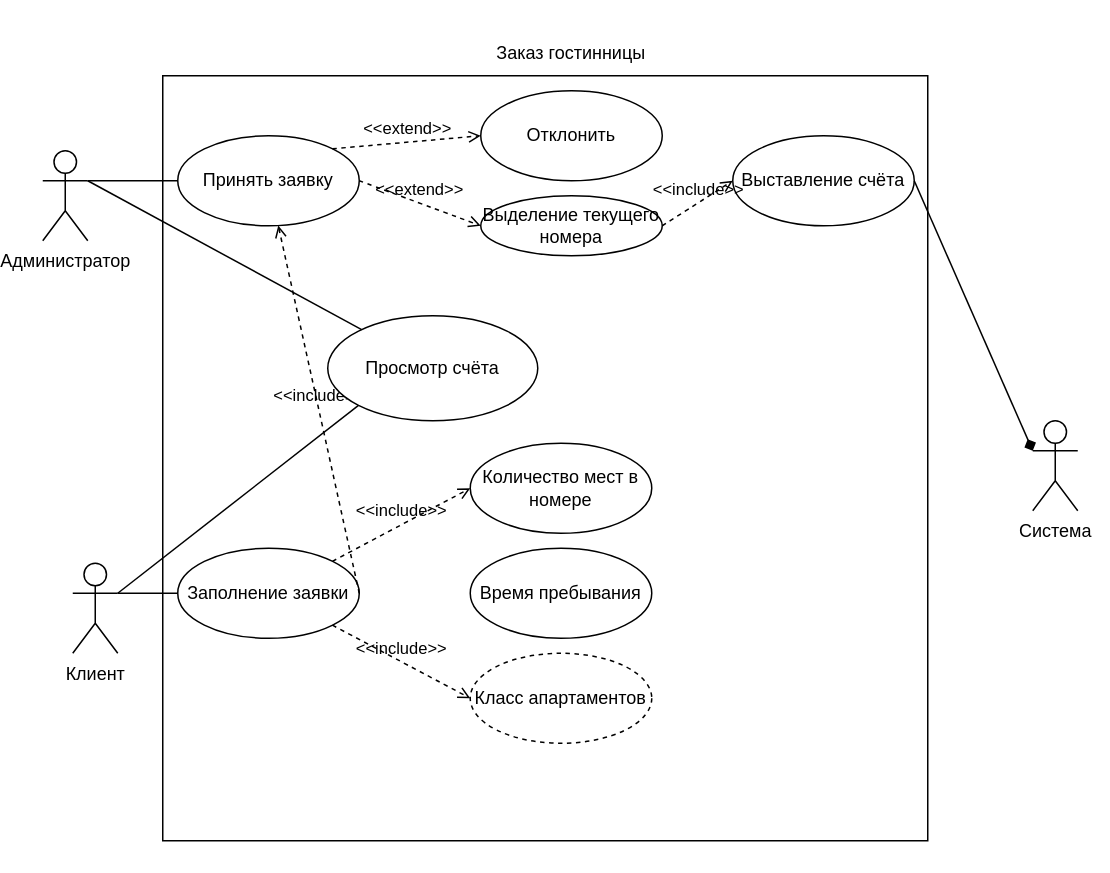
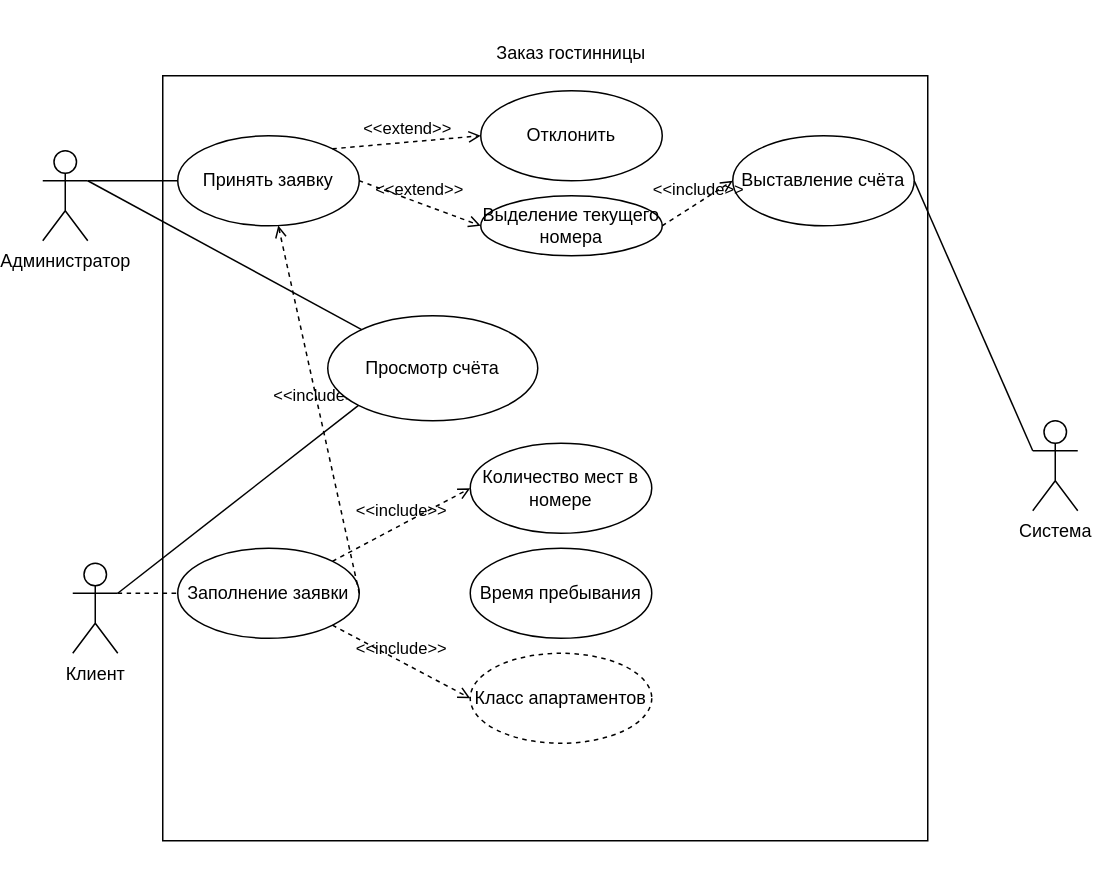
edge "Выставление счёта" -> "Система": arrowhead diamond -> none
edge "Заполнение заявки" -- "Клиент": style solid -> dashed
